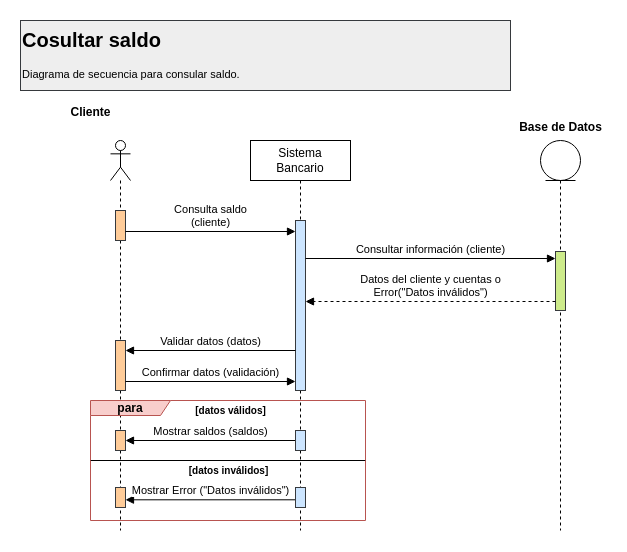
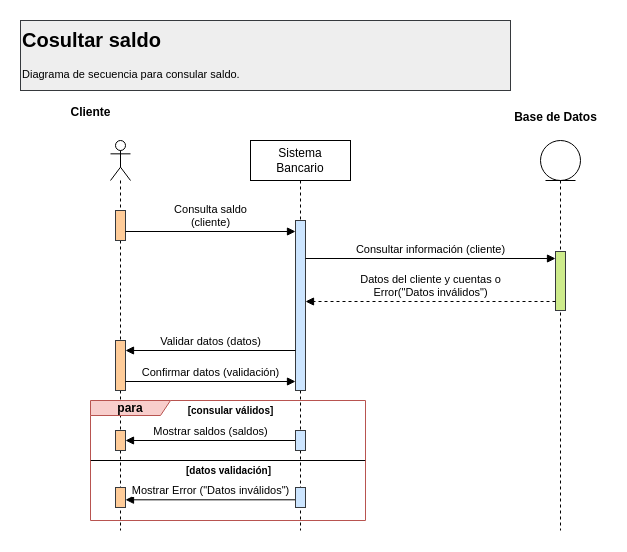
node "Base de Datos": moved (561, 128) -> (556, 118)
node "[datos válidos]": label "[datos válidos]" -> "[consular válidos]"
node "[datos inválidos]": label "[datos inválidos]" -> "[datos validación]"
